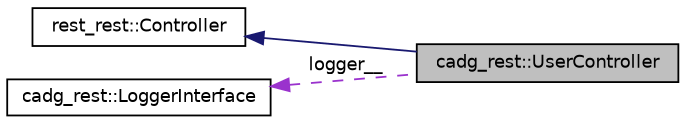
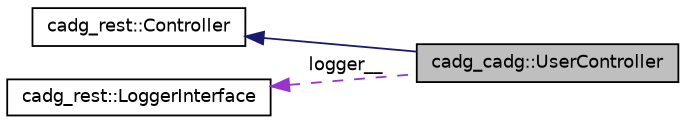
node "rest_rest::Controller": label "rest_rest::Controller" -> "cadg_rest::Controller"
node "cadg_rest::UserController": label "cadg_rest::UserController" -> "cadg_cadg::UserController"
